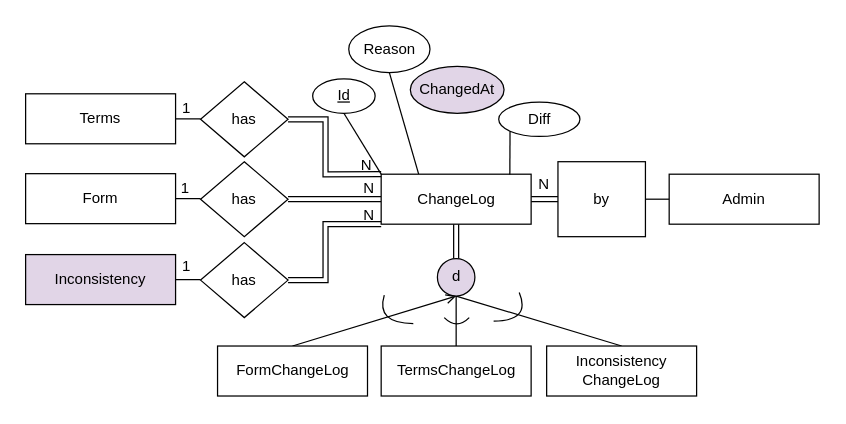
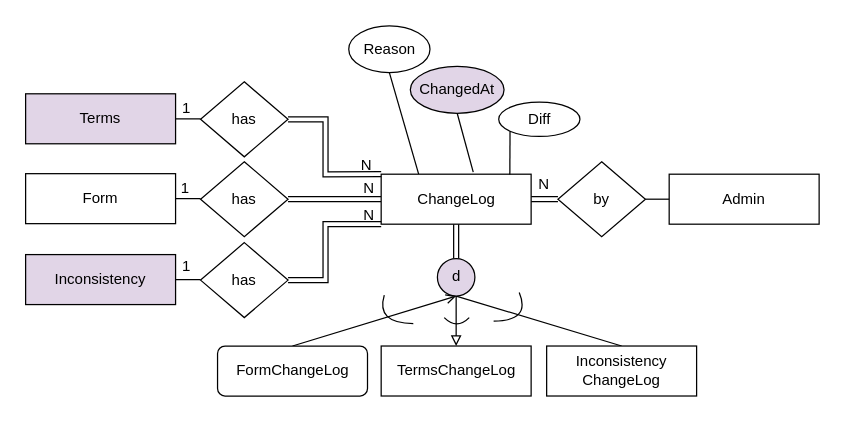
node "Id": removed
node "Terms": fillcolor #ffffff -> #e1d5e7
edge "Id" -- "ChangeLog": removed
edge "ChangedAt" -- "ChangeLog": added
node "by": shape rectangle -> diamond
edge "d" -- "TermsChangeLog": arrowhead none -> block
node "FormChangeLog": shape rectangle -> rounded rectangle
